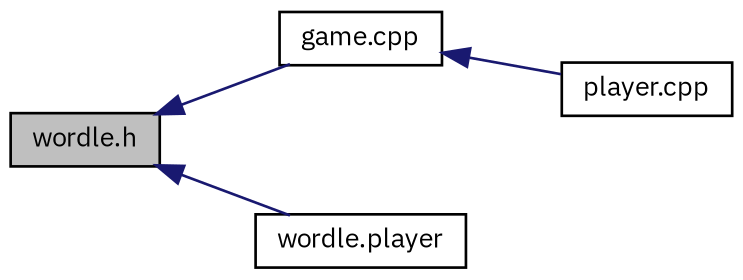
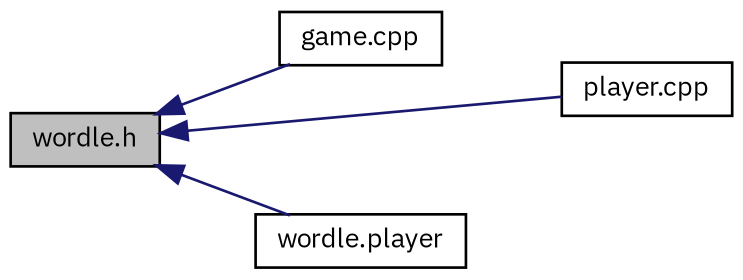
edge "player.cpp" -> "game.cpp": now "player.cpp" -> "wordle.h"
